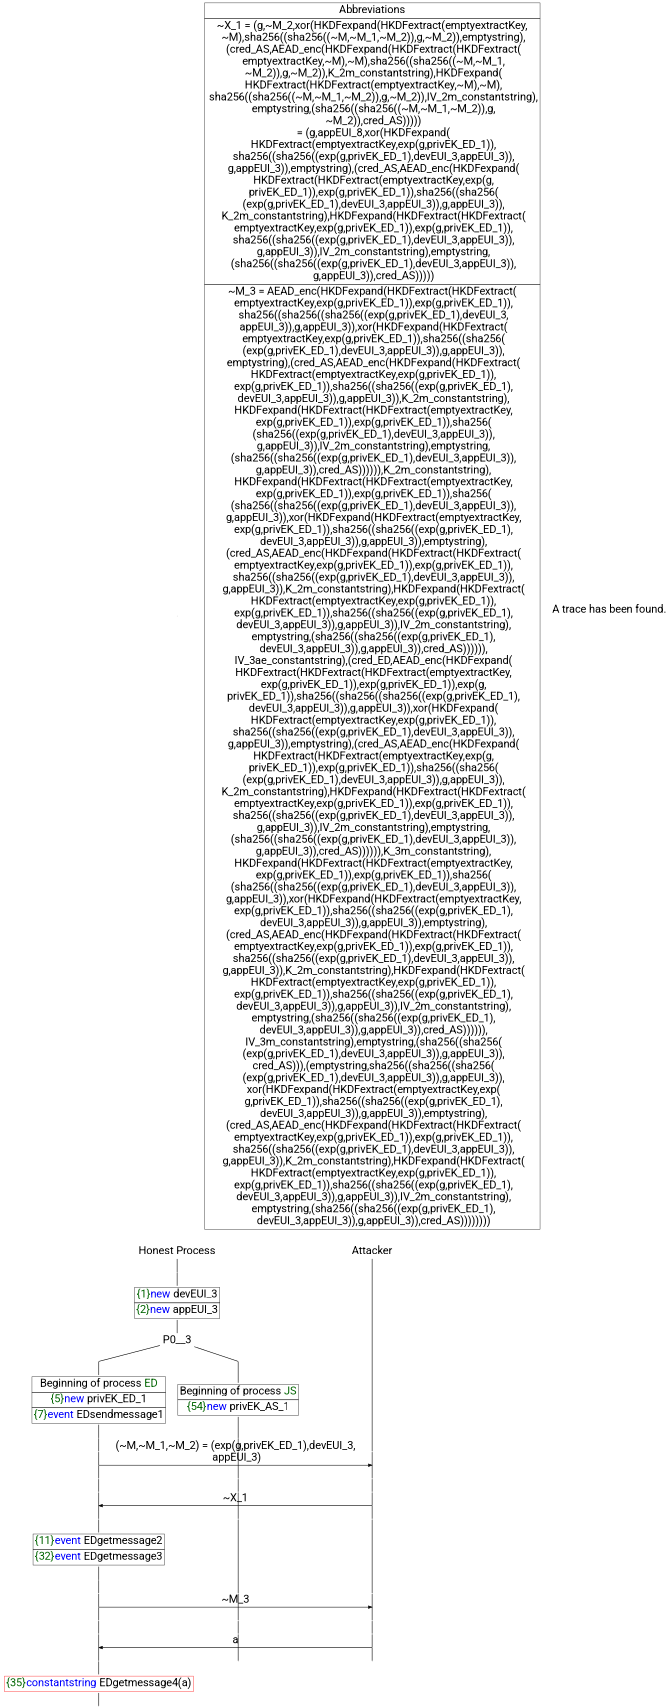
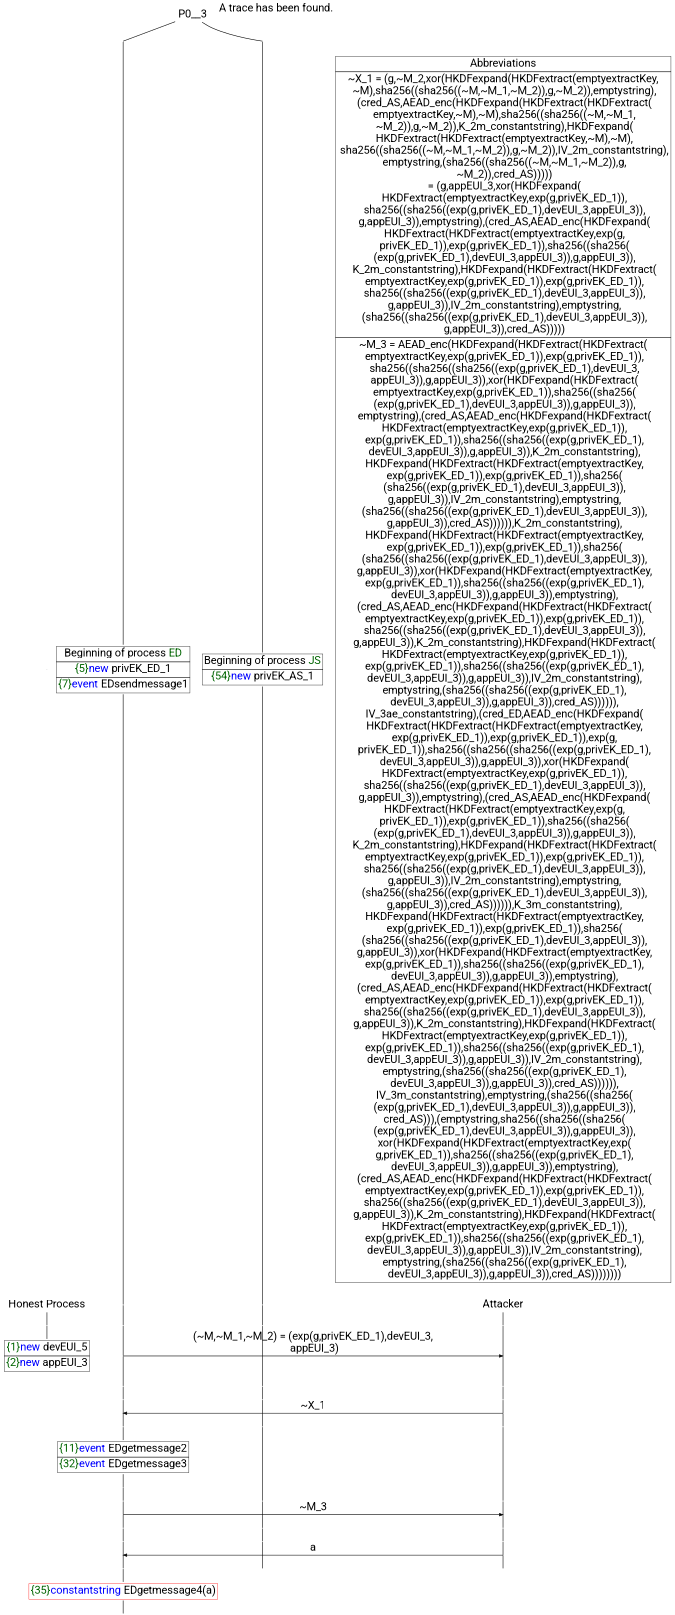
node "Abbreviations": text "= (g,appEUI_8,xor(HKDFexpand(" -> "= (g,appEUI_3,xor(HKDFexpand("
node "{1}": text "devEUI_3" -> "devEUI_5"
edge "{1}" -- "P0__3": removed
